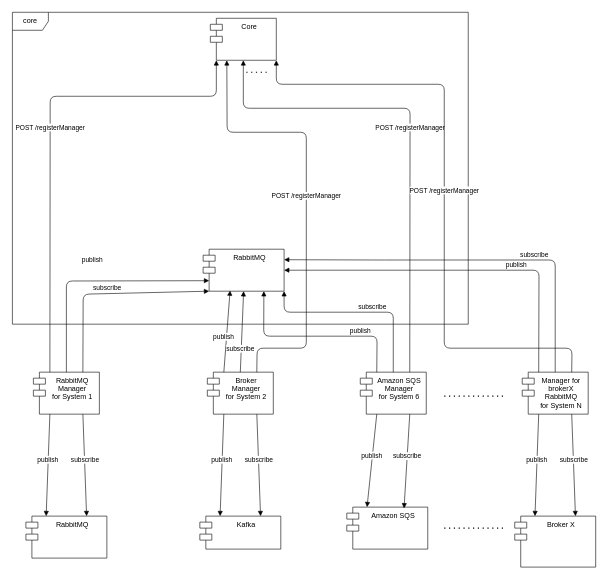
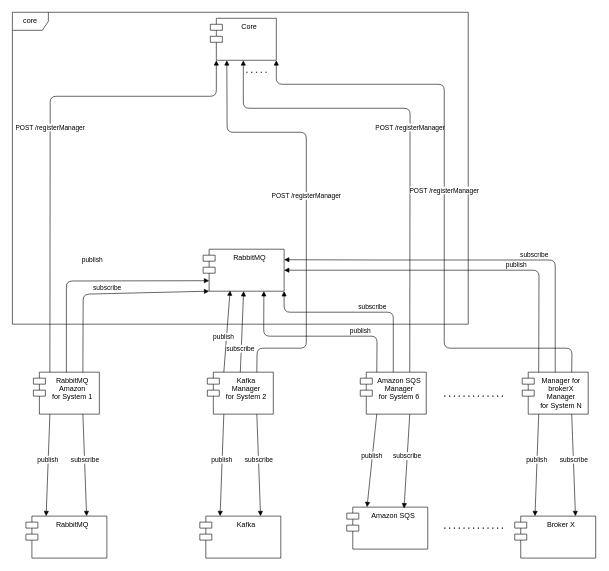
node "RabbitMQ Manager for System 1": label "RabbitMQ Manager for System 1" -> "RabbitMQ Amazon for System 1"
node "Broker Manager for System 2": label "Broker Manager for System 2" -> "Kafka Manager for System 2"
node "Manager for brokerX RabbitMQ for System N": label "Manager for brokerX RabbitMQ for System N" -> "Manager for brokerX Manager for System N"
node "Kafka": size 81x33 -> 81x42
node "Broker X": size 81x51 -> 81x42
